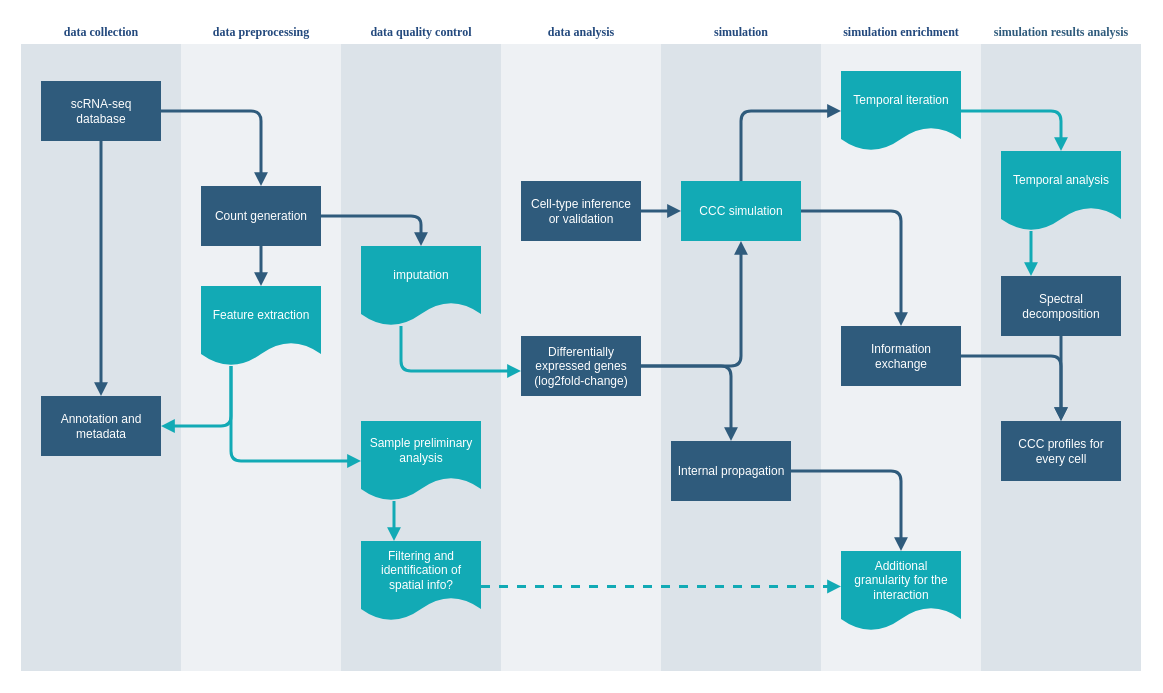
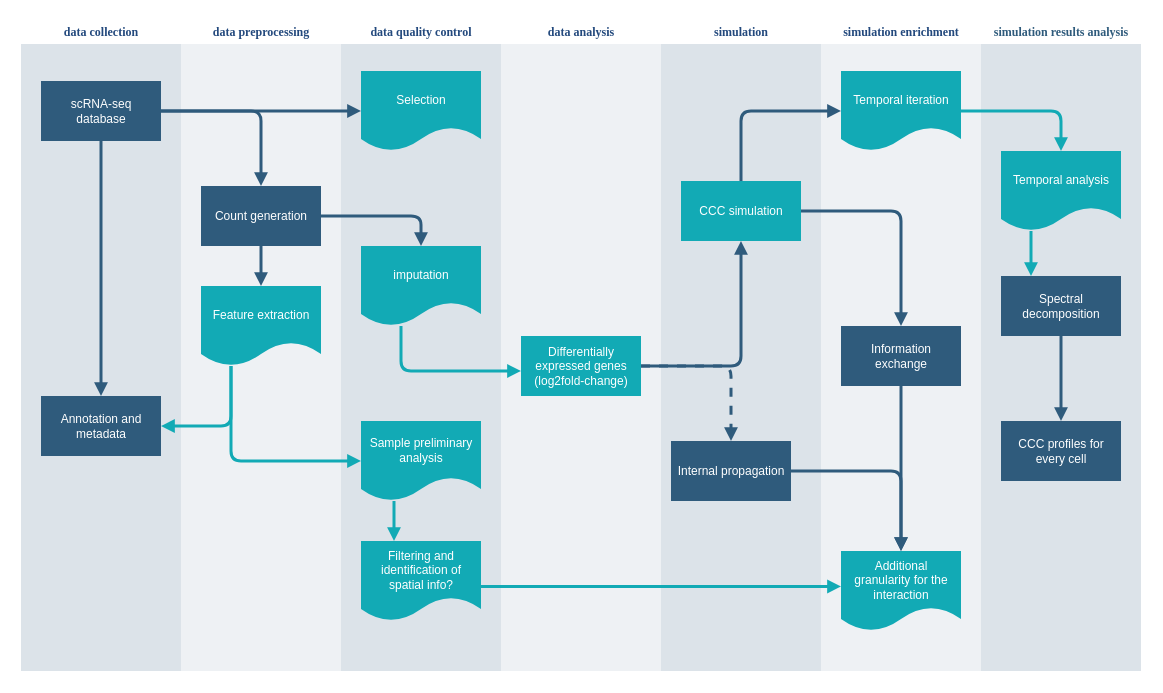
edge "scRNA-seq database" -> "Selection": added
node "Selection": added
node "Cell-type inference or validation": removed
edge "Cell-type inference or validation" -> "CCC simulation": removed
edge "Information exchange" -> "CCC profiles for every cell": now "Information exchange" -> "Additional granularity for the interaction"
node "Differentially expressed genes (log2fold-change)": fillcolor #2f5b7c -> #12aab5
edge "Differentially expressed genes (log2fold-change)" -> "Internal propagation": style solid -> dashed
edge "Filtering and identification of spatial info?" -> "Additional granularity for the interaction": style dashed -> solid
